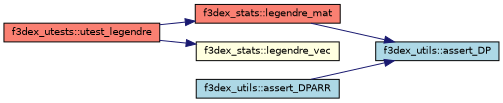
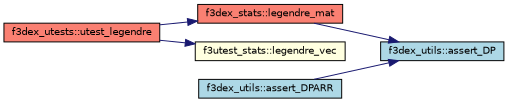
node "f3dex_stats::legendre_vec": label "f3dex_stats::legendre_vec" -> "f3utest_stats::legendre_vec"
